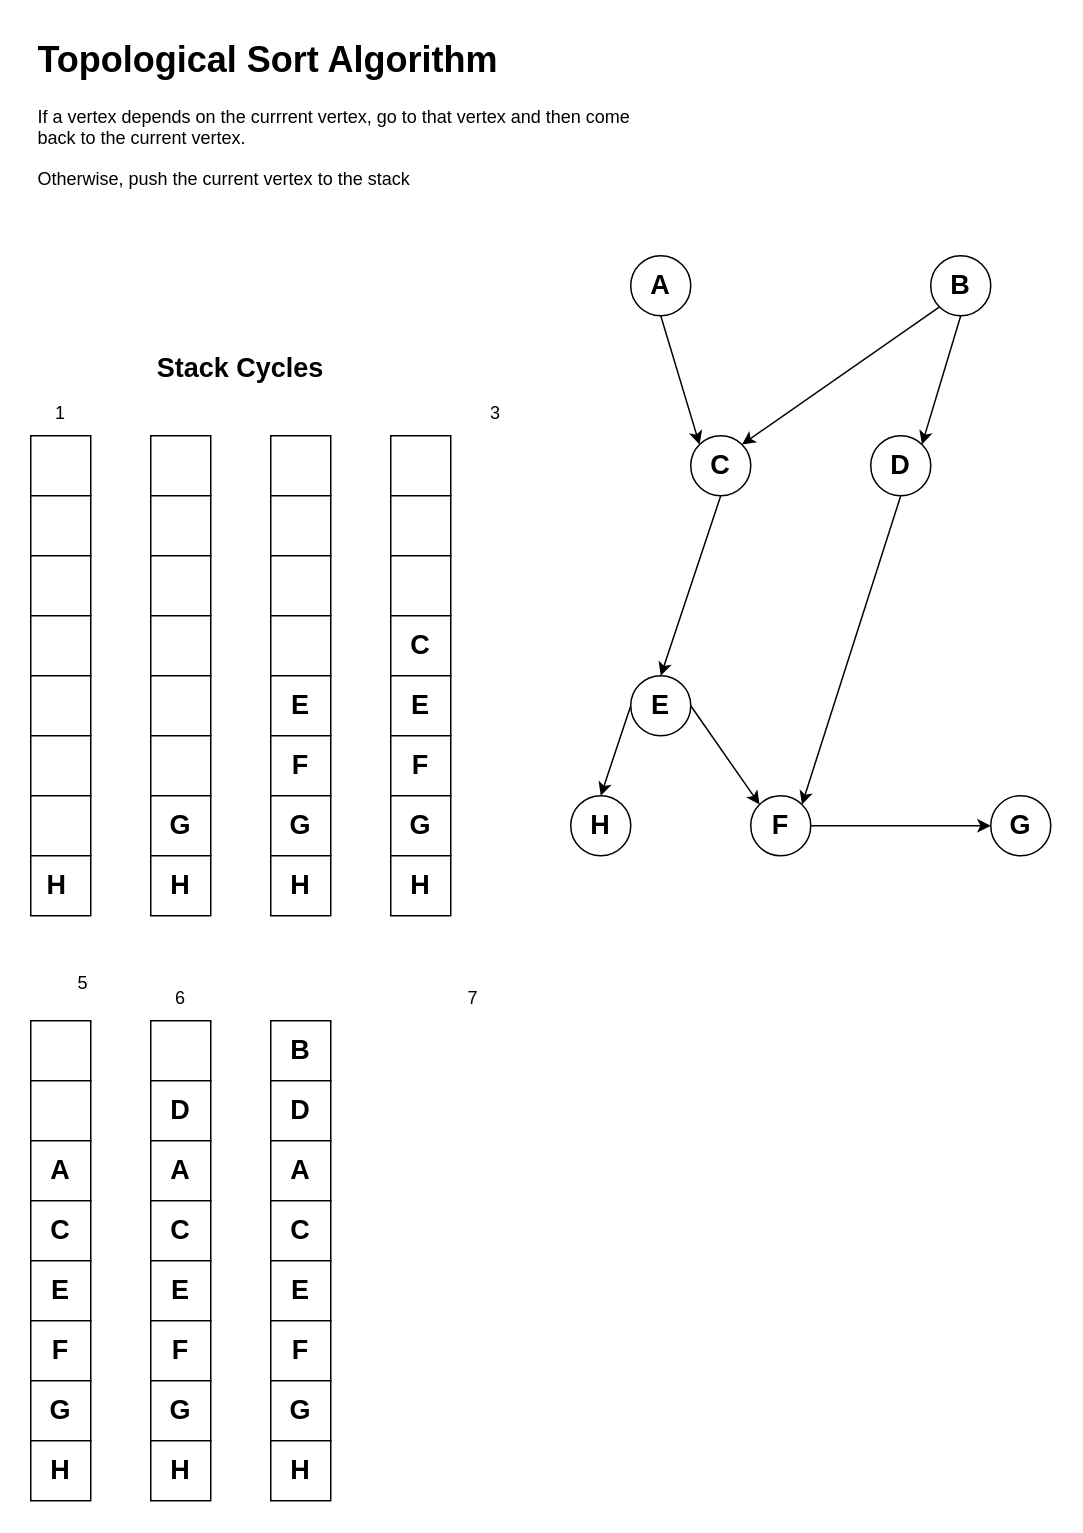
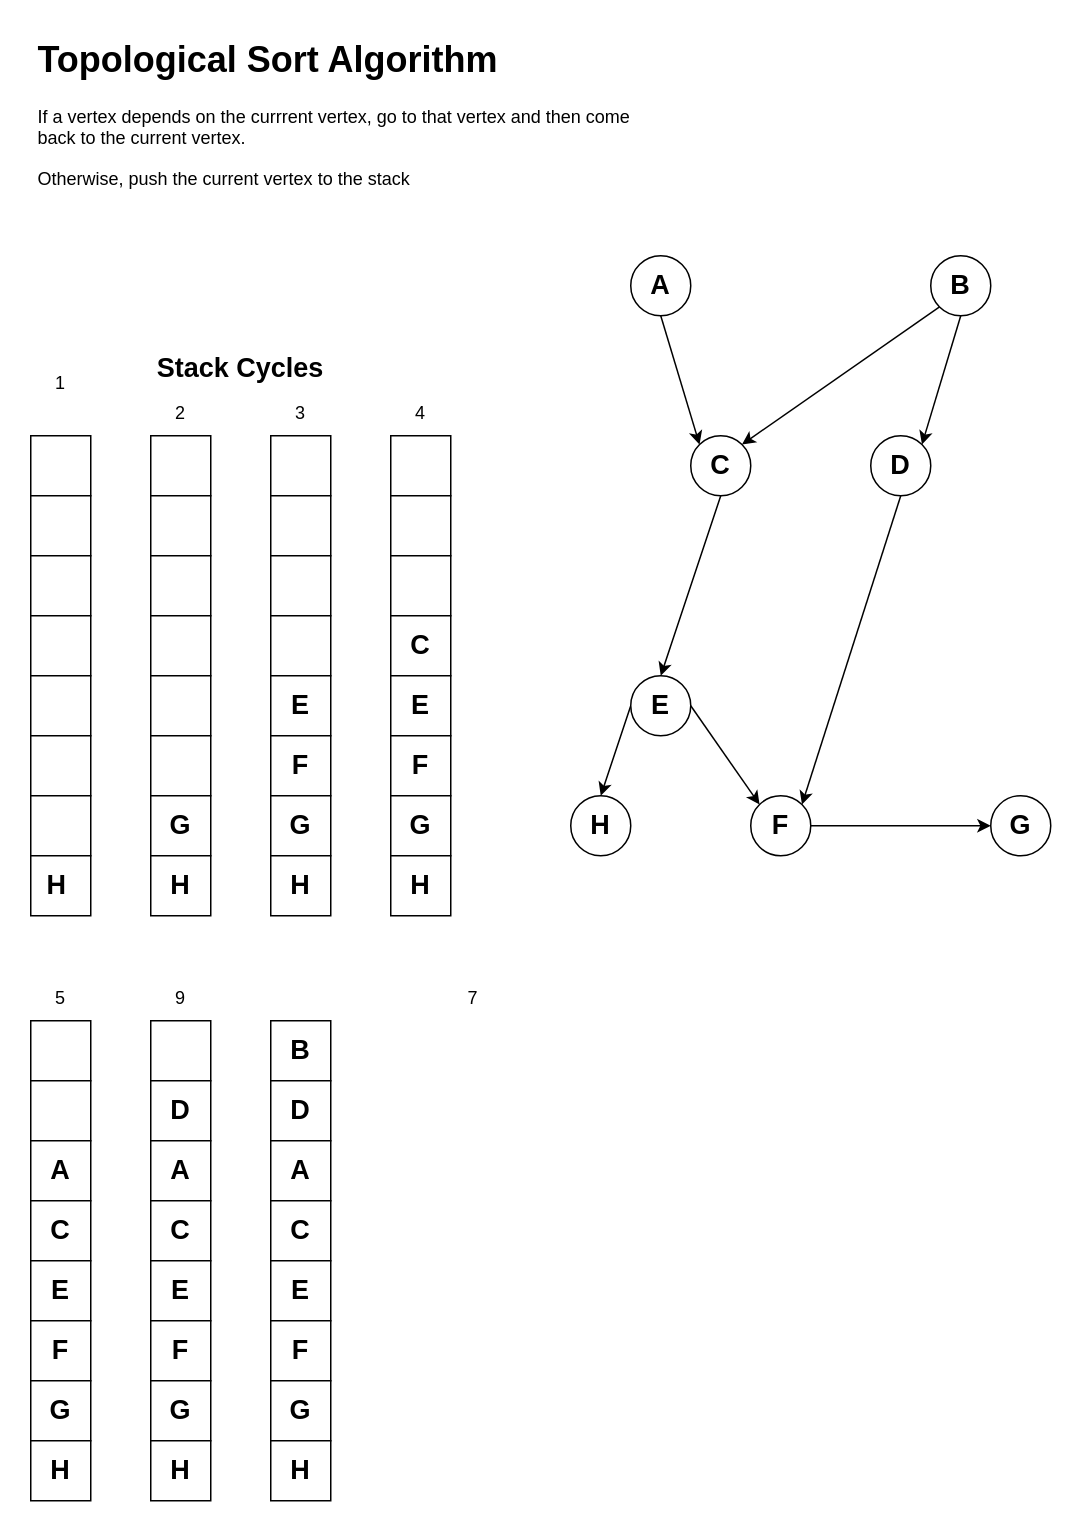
node "1": moved (61, 413) -> (61, 383)
node "2": added
node "4": added
node "3": moved (496, 413) -> (301, 413)
node "5": moved (83, 983) -> (61, 998)
node "6": label "6" -> "9"
